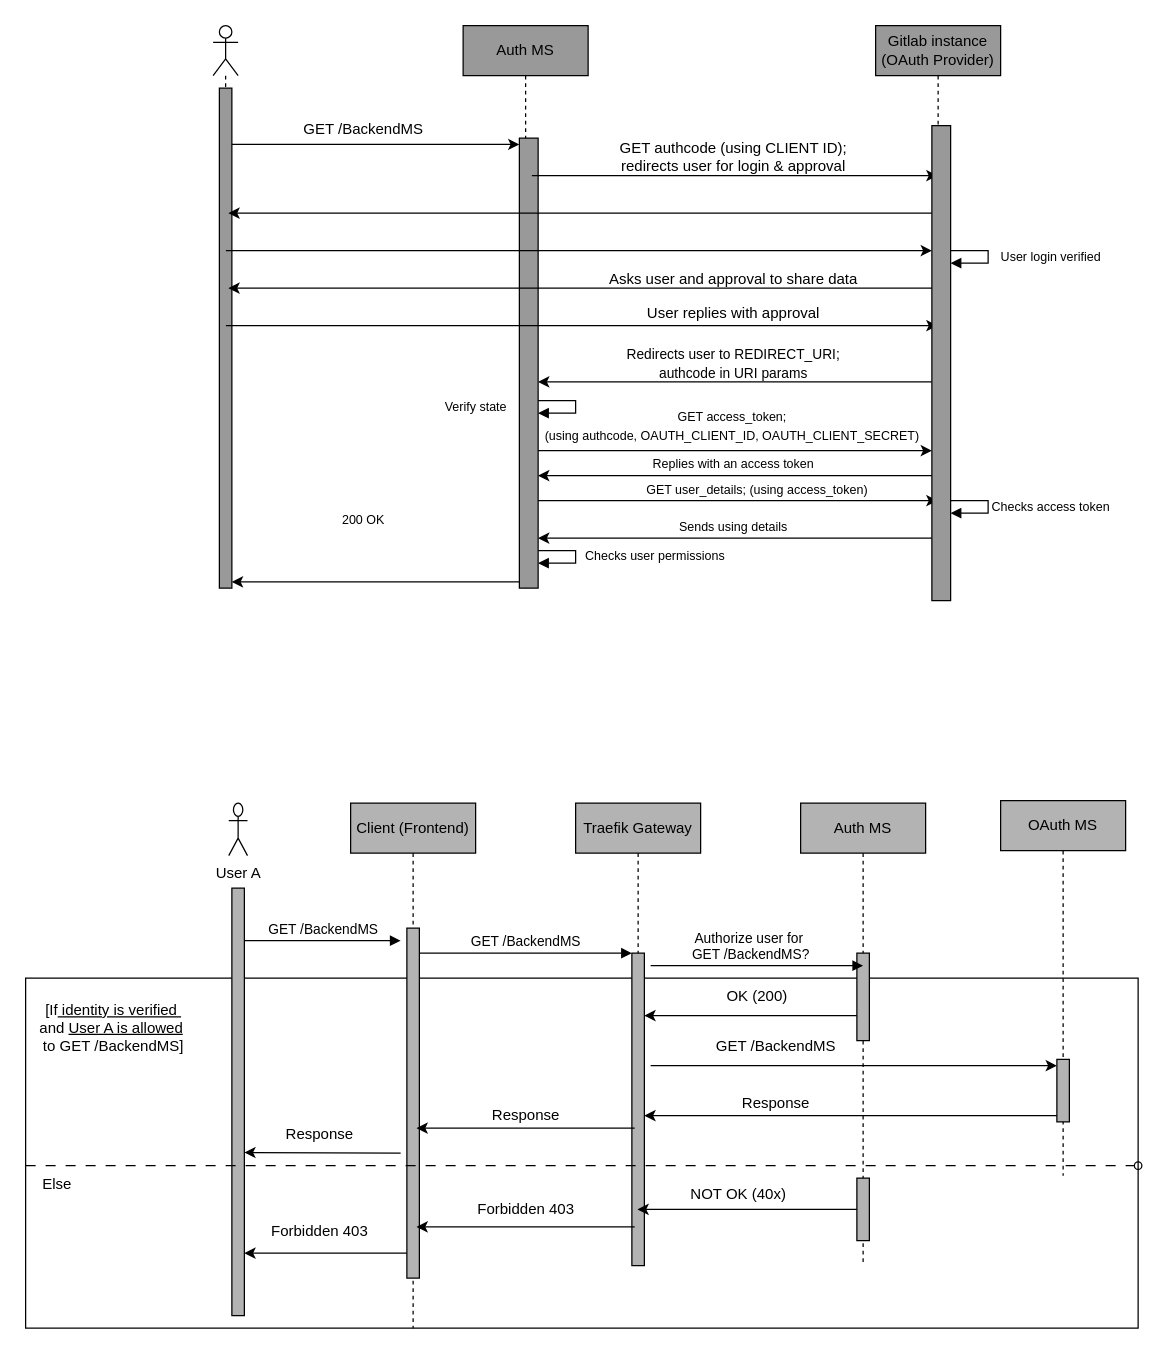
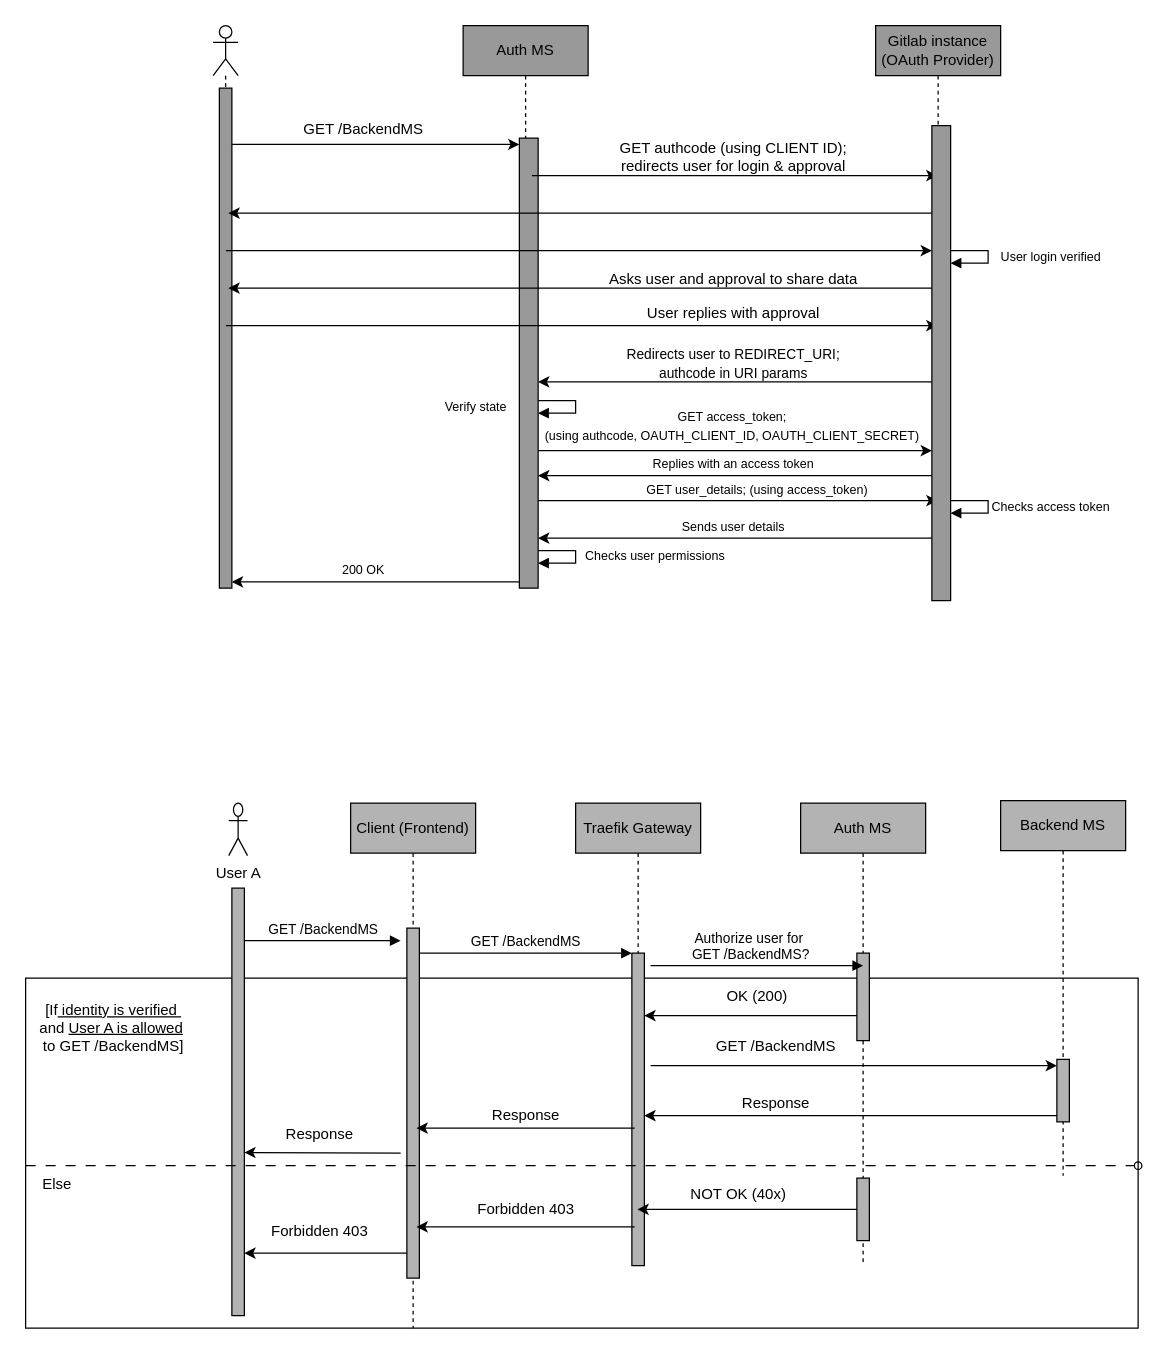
node "200 OK": moved (363, 519) -> (363, 569)
node "Sends using details": label "Sends using details" -> "Sends user details"
node "OAuth MS": label "OAuth MS" -> "Backend MS"
